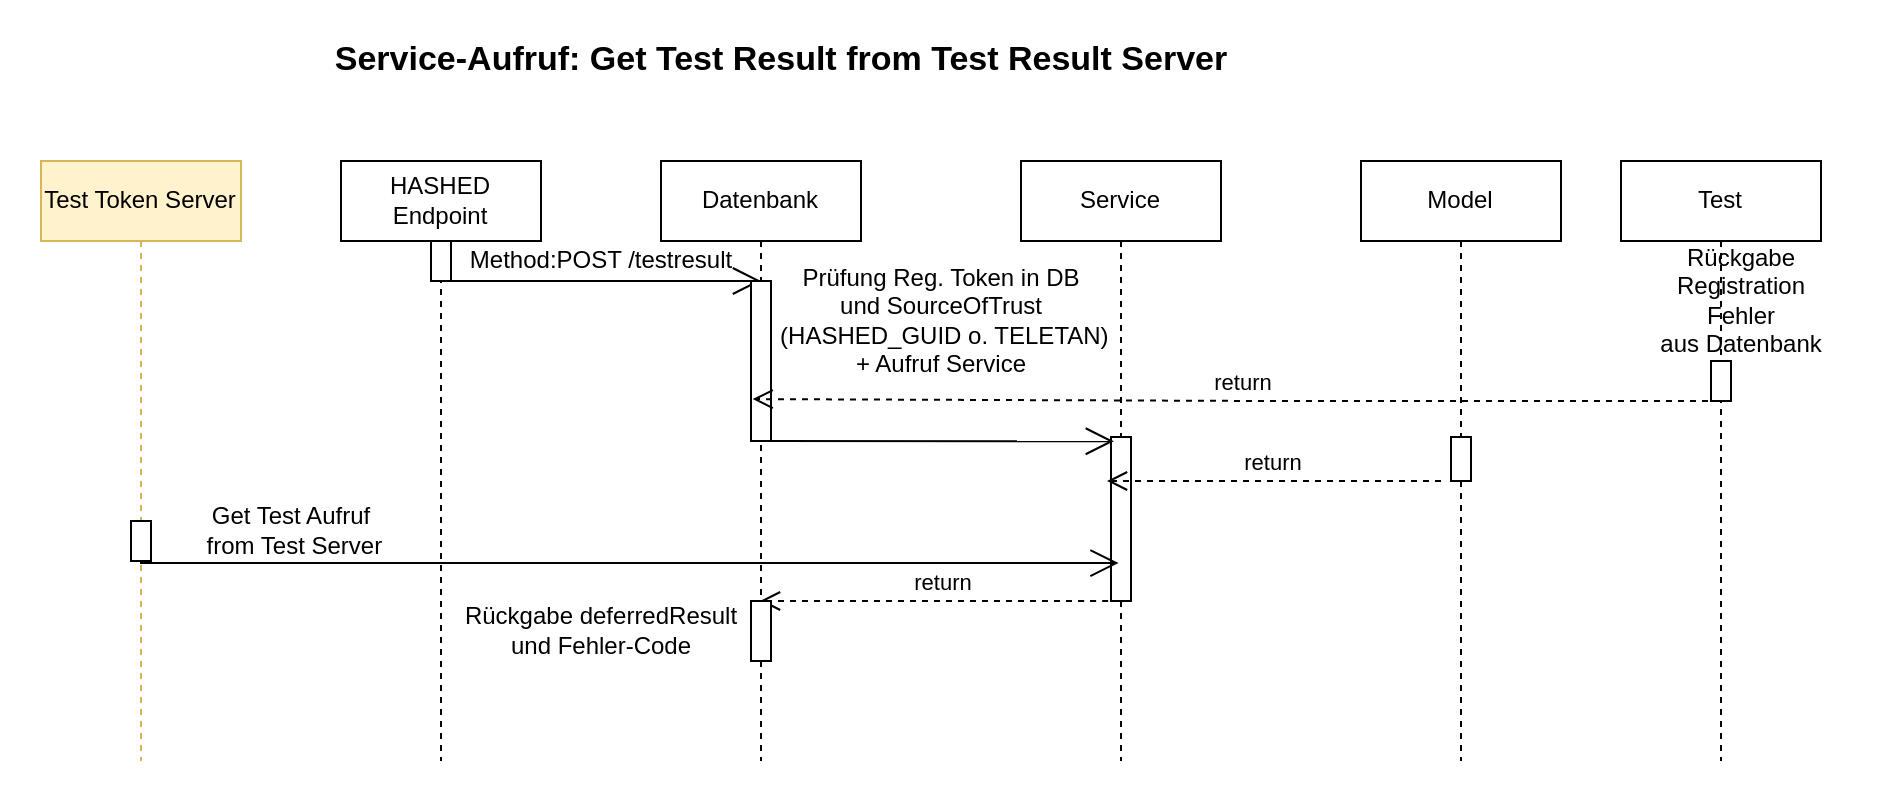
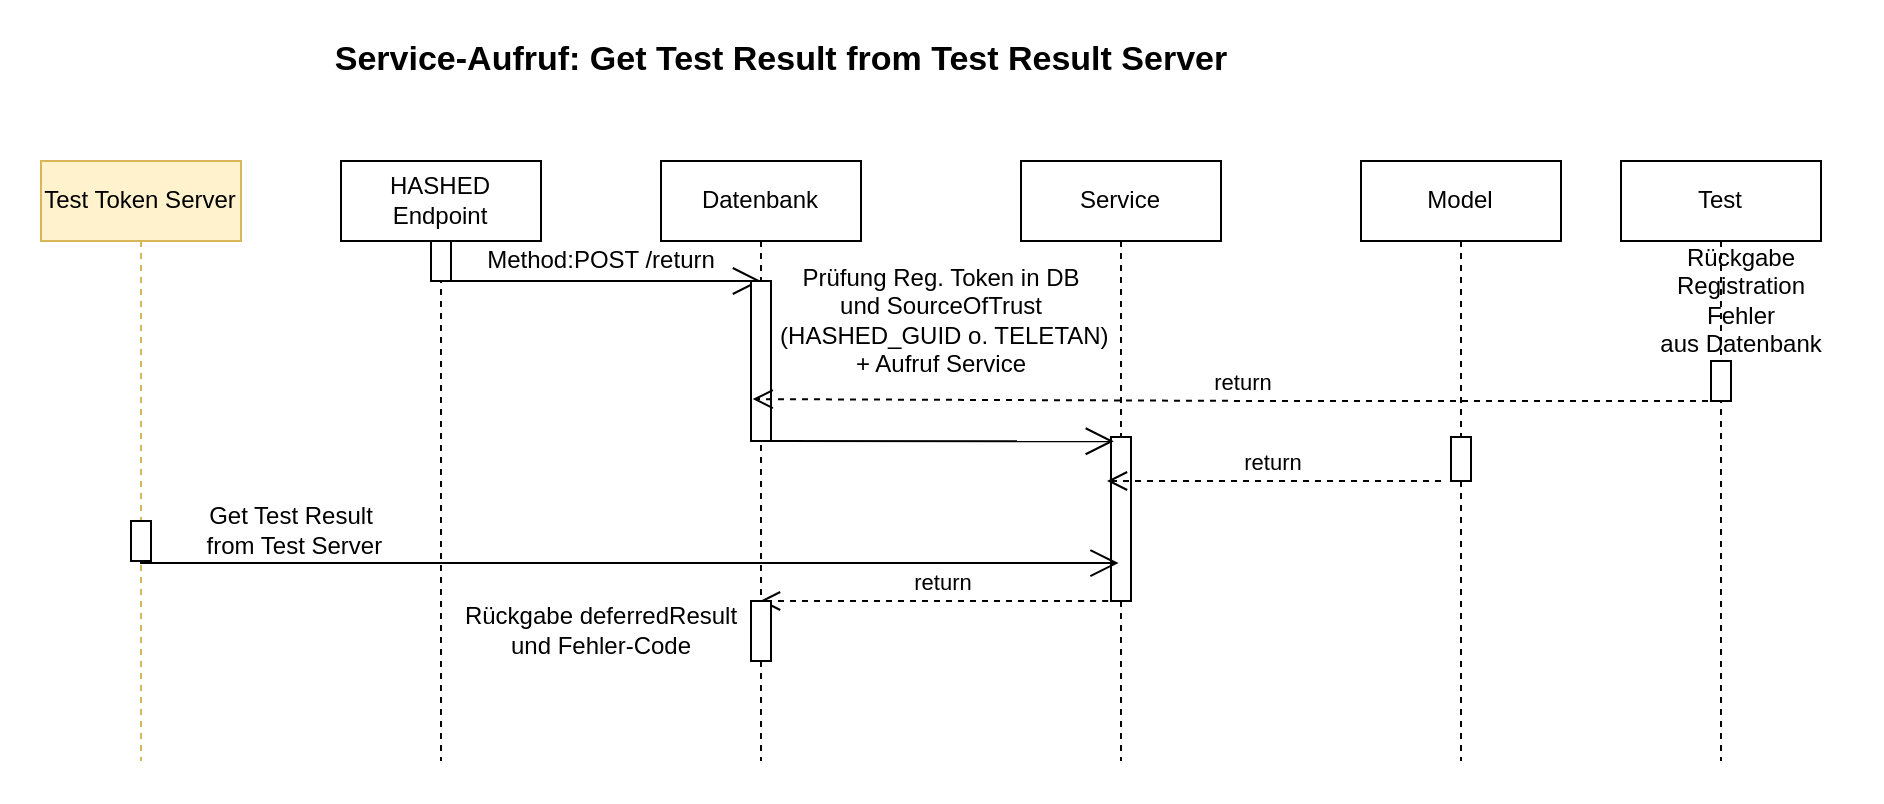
node "Method:POST /testresult": label "Method:POST /testresult" -> "Method:POST /return"
node "Get Test Aufruf from Test Server": label "Get Test Aufruf from Test Server" -> "Get Test Result from Test Server"
